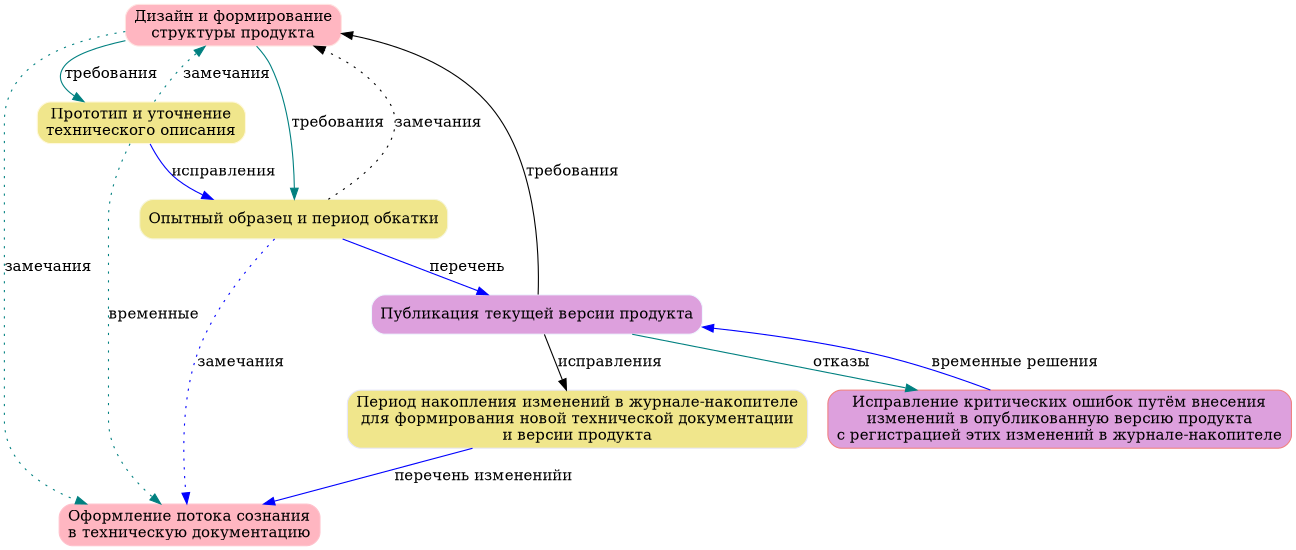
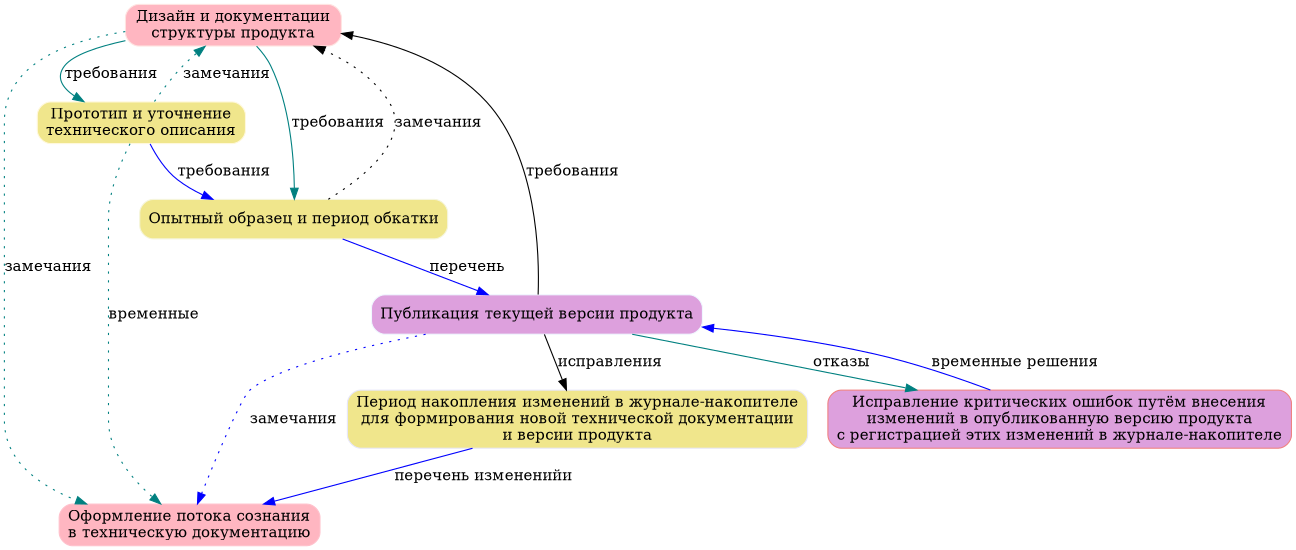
node "Дизайн и формирование структуры продукта": label "Дизайн и формирование структуры продукта" -> "Дизайн и документации структуры продукта"
edge "Прототип и уточнение технического описания" -> "Опытный образец и период обкатки": label "исправления" -> "требования"
edge "Опытный образец и период обкатки" -> "Оформление потока сознания в техническую документацию": now "Публикация текущей версии продукта" -> "Оформление потока сознания в техническую документацию"
